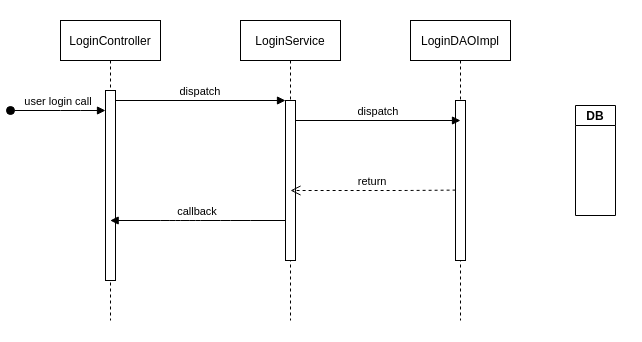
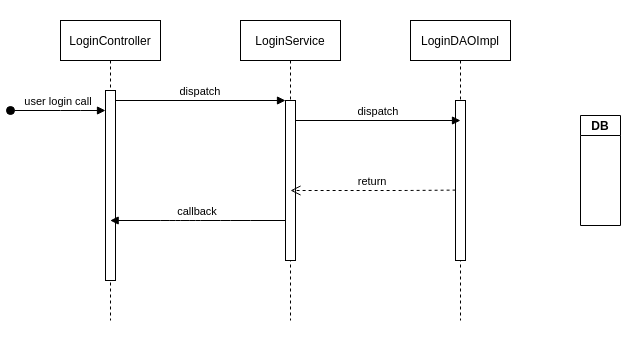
node "DB": moved (596, 161) -> (601, 171)
